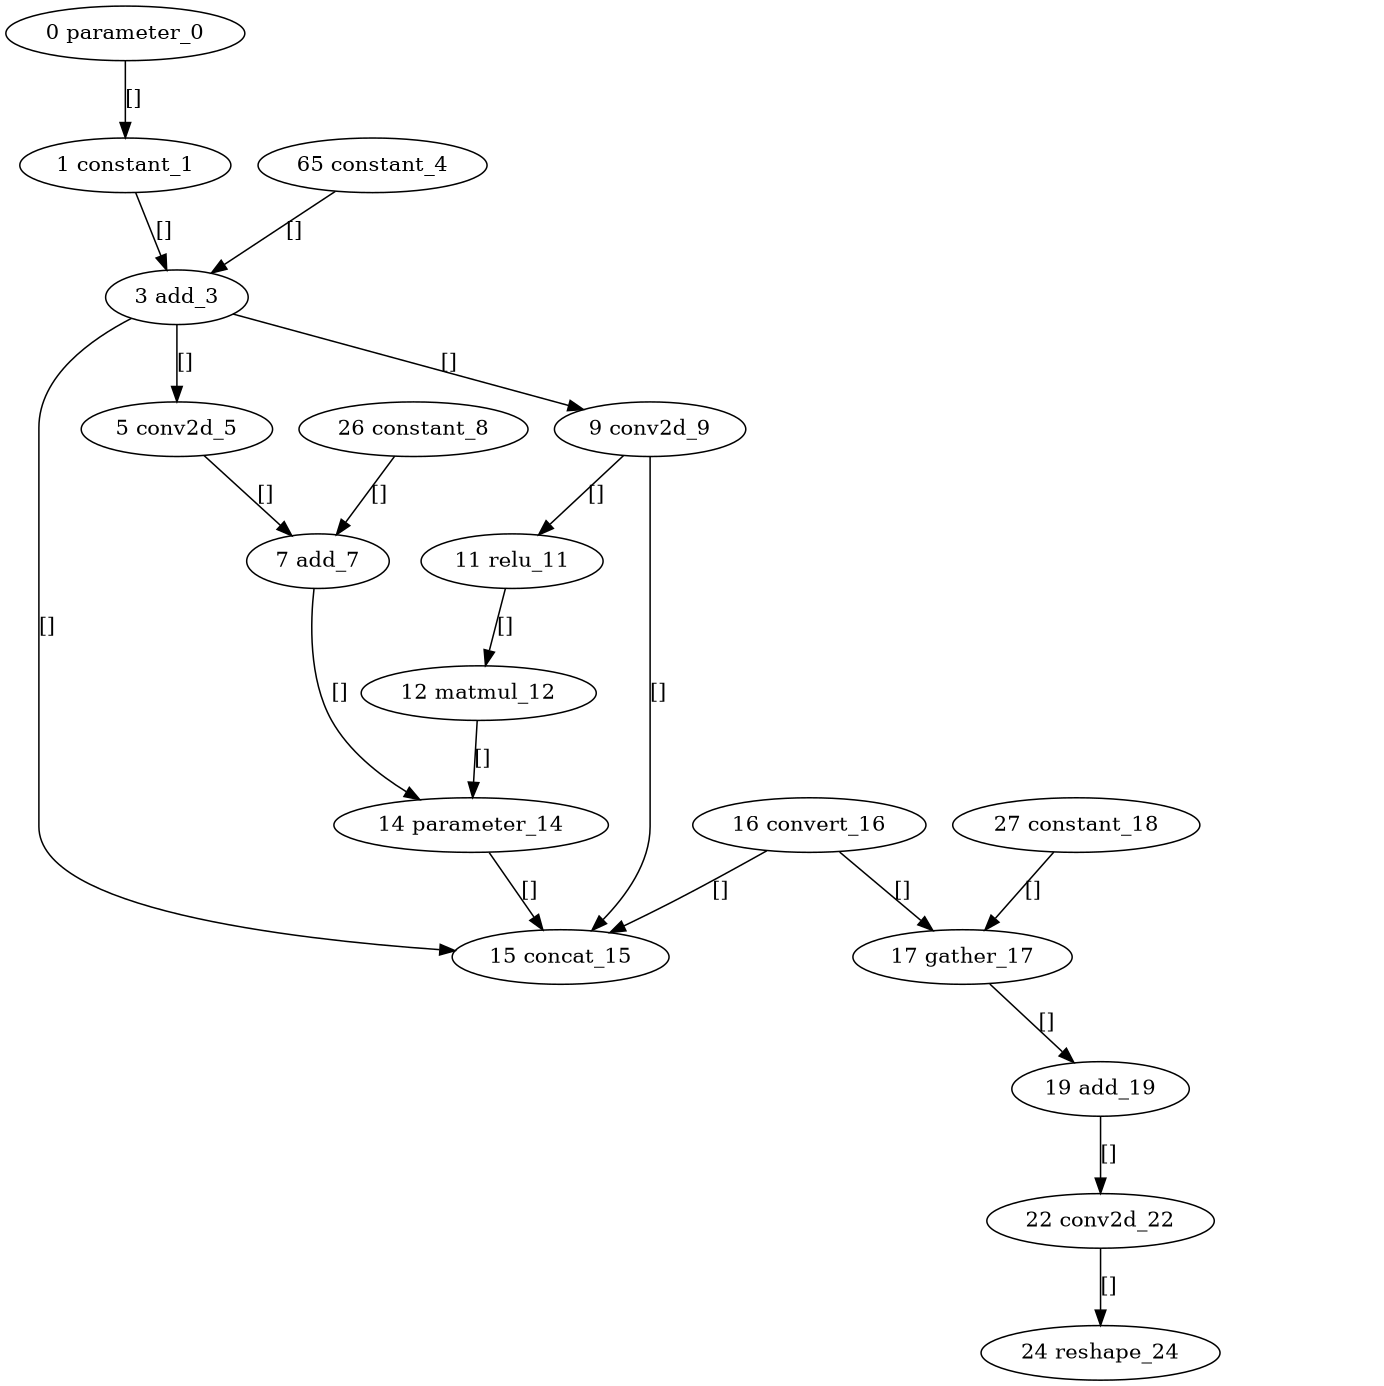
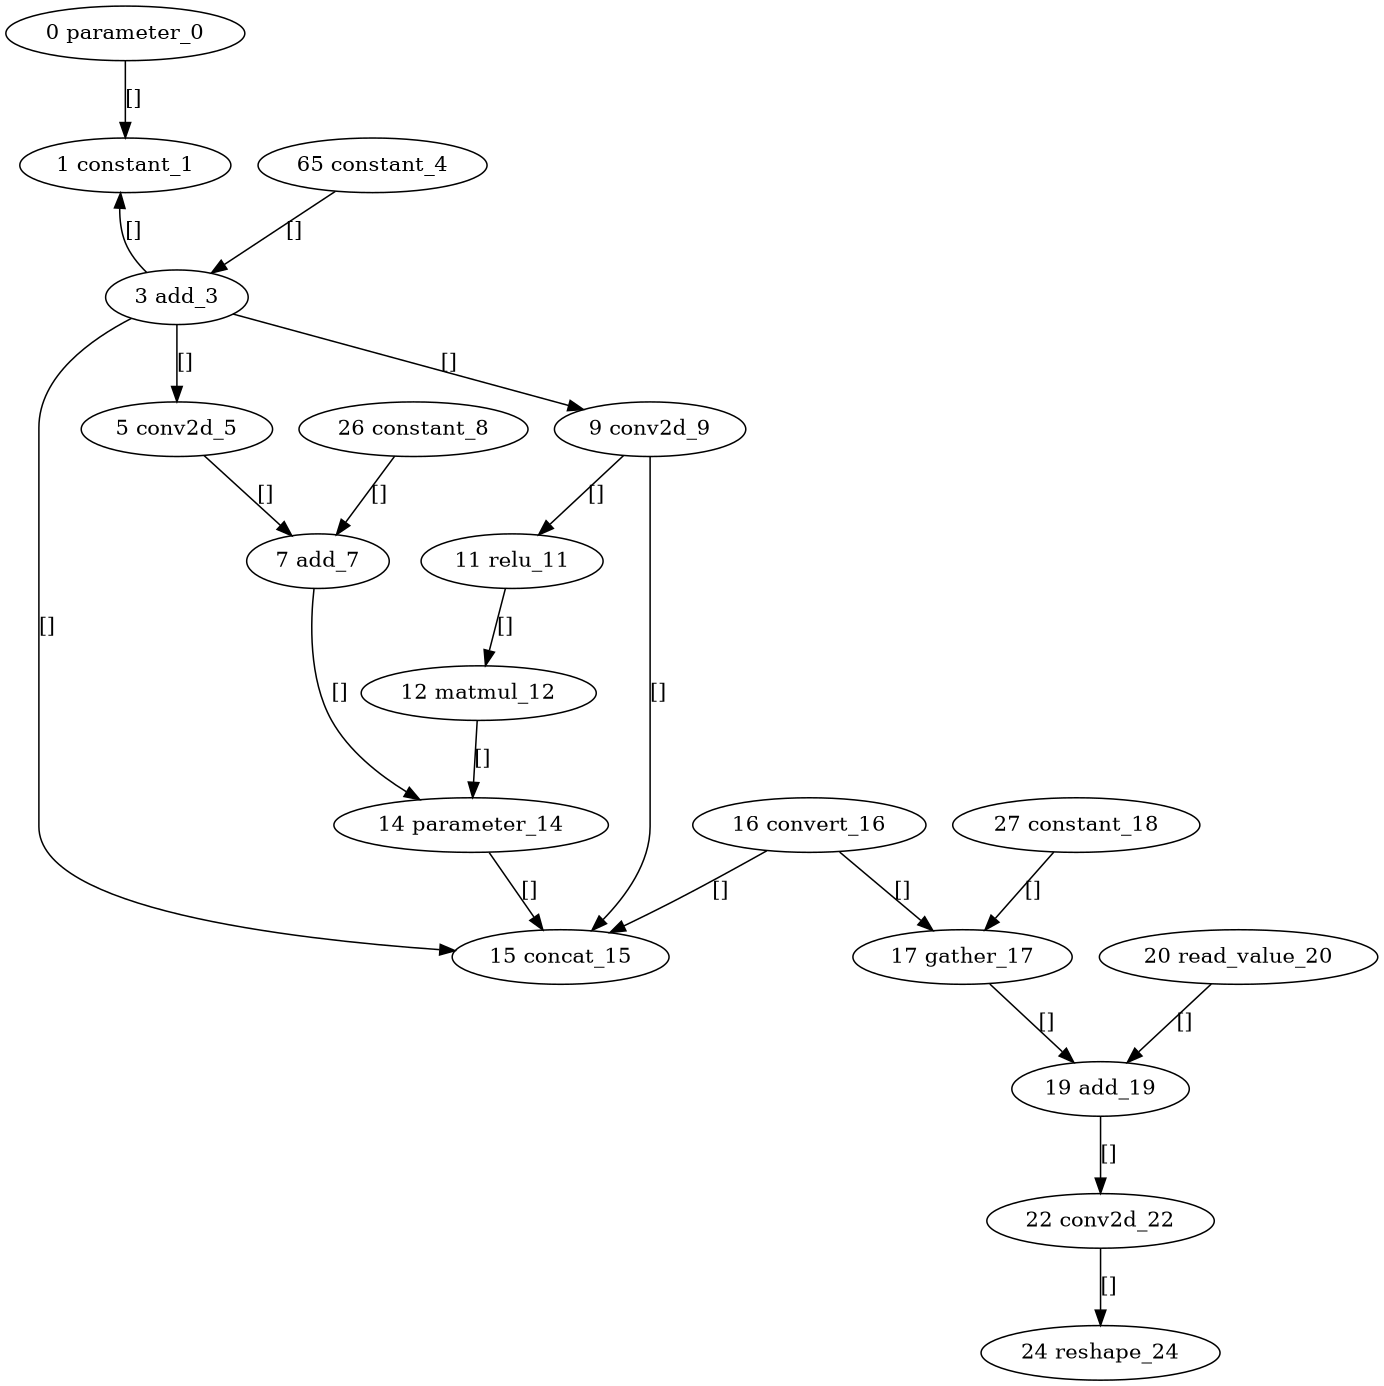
edge "1 constant_1" -> "3 add_3": reversed
node "20 read_value_20": added
